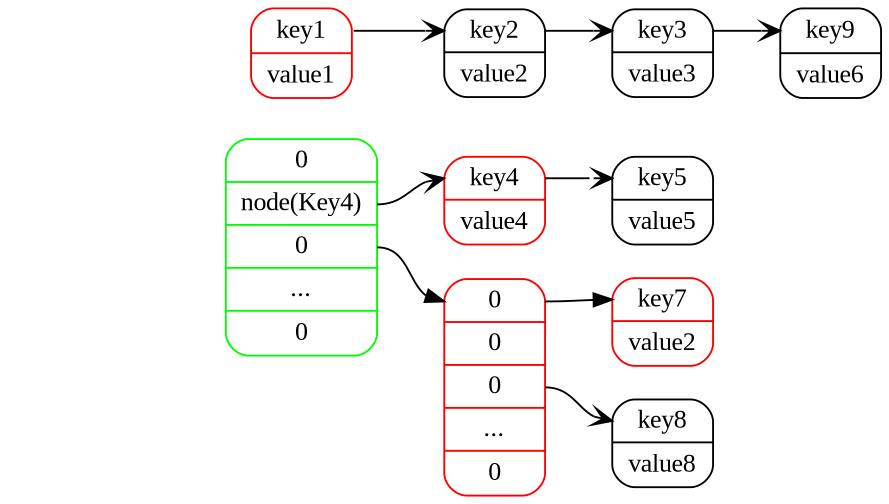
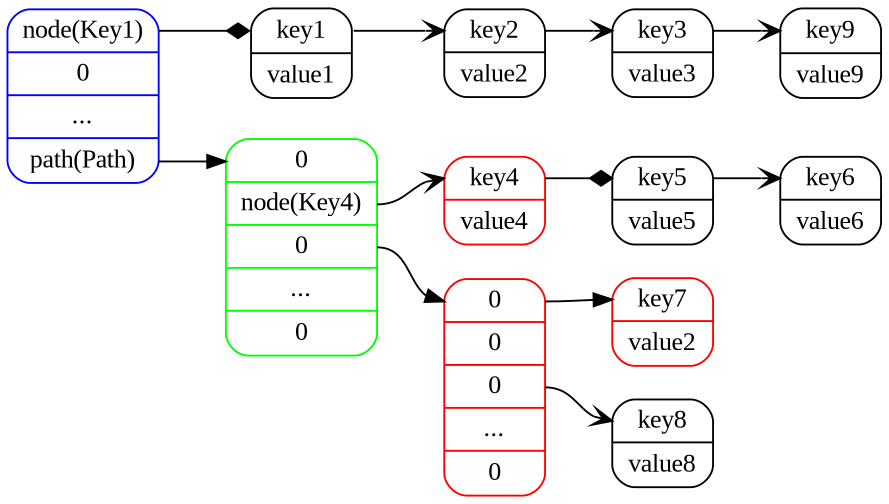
node "key1": color red -> black
node "key9": text "value6" -> "value9"
node "node(Key1)": added
edge "key4" -> "key5": arrowhead vee -> diamond
node "key6": added
